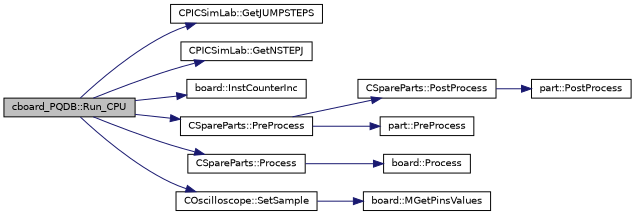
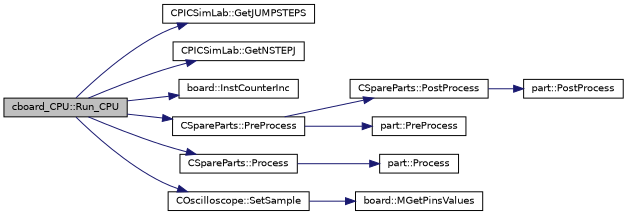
node "cboard_PQDB::Run_CPU": label "cboard_PQDB::Run_CPU" -> "cboard_CPU::Run_CPU"
node "board::Process": label "board::Process" -> "part::Process"
